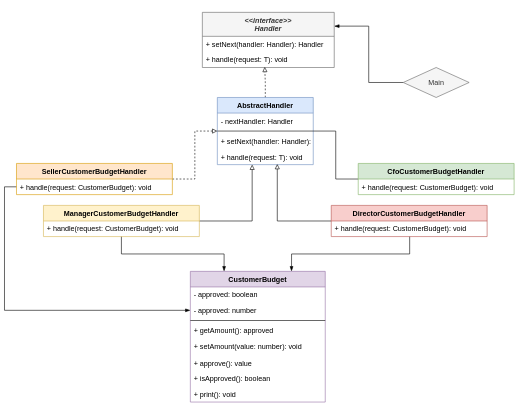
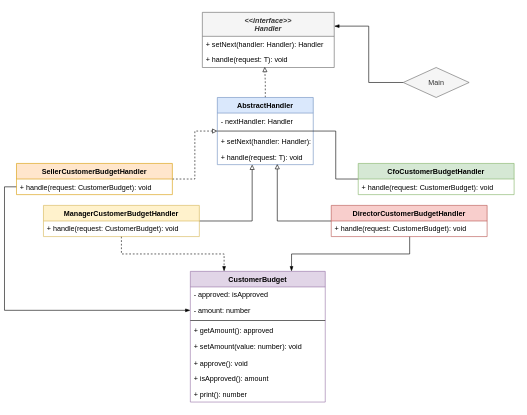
edge "ManagerCustomerBudgetHandler" -> "CustomerBudget": style solid -> dashed
node "- approved: boolean": label "- approved: boolean" -> "- approved: isApproved"
node "- approved: number": label "- approved: number" -> "- amount: number"
node "+ approve(): value": label "+ approve(): value" -> "+ approve(): void"
node "+ isApproved(): boolean": label "+ isApproved(): boolean" -> "+ isApproved(): amount"
node "+ print(): void": label "+ print(): void" -> "+ print(): number"
